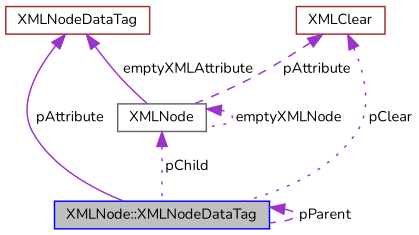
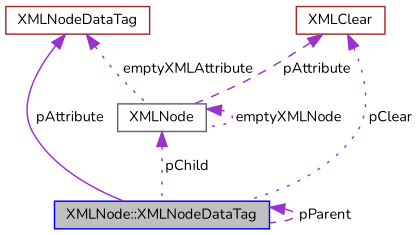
edge "XMLNode" -> "XMLNodeDataTag": style solid -> dotted
